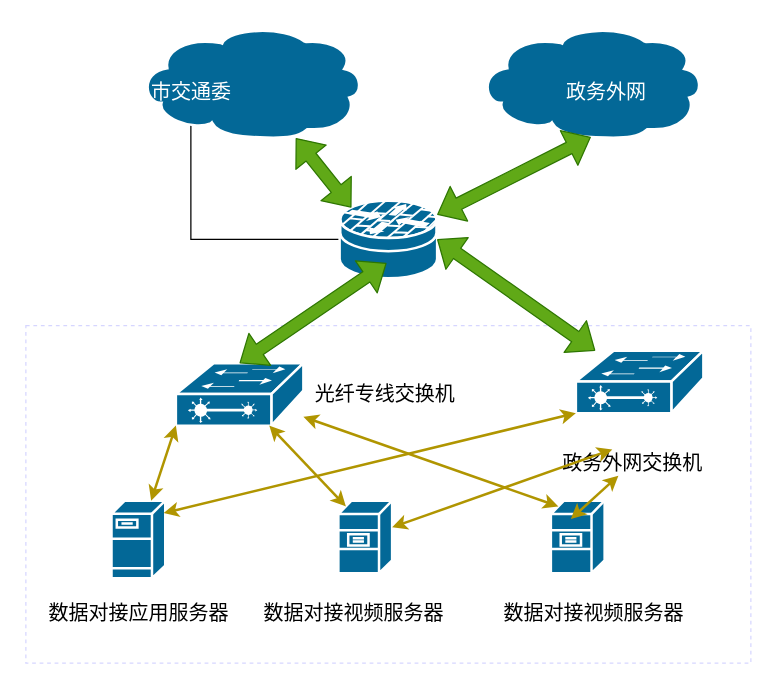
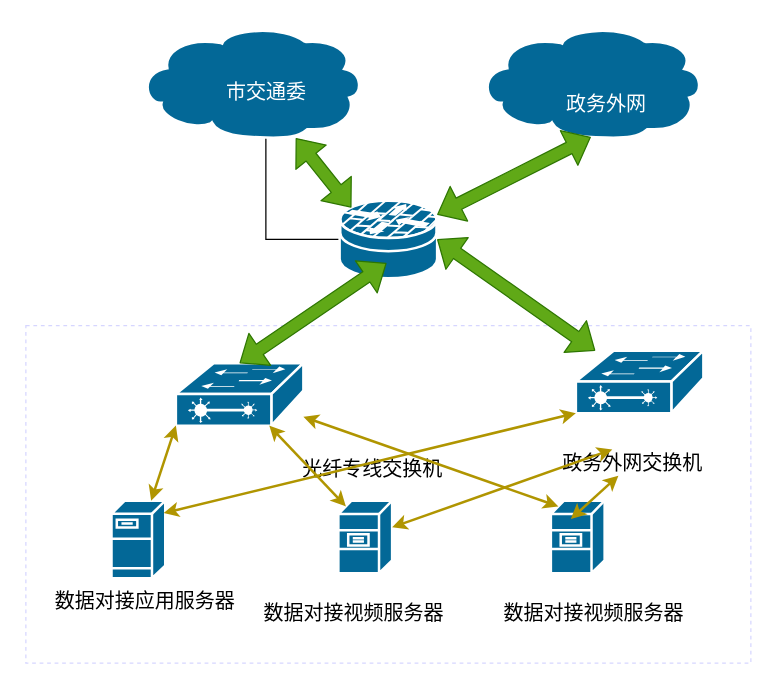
node "市交通委": moved (191, 92) -> (266, 92)
node "政务外网": moved (606, 92) -> (606, 104)
node "光纤专线交换机": moved (384, 394) -> (372, 469)
node "数据对接应用服务器": moved (138, 613) -> (144, 601)
